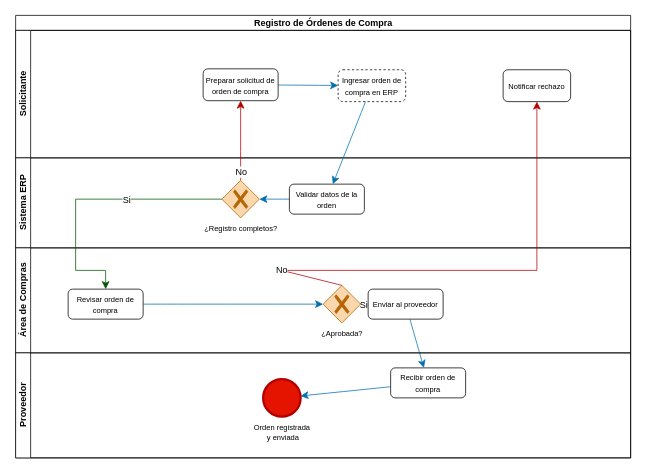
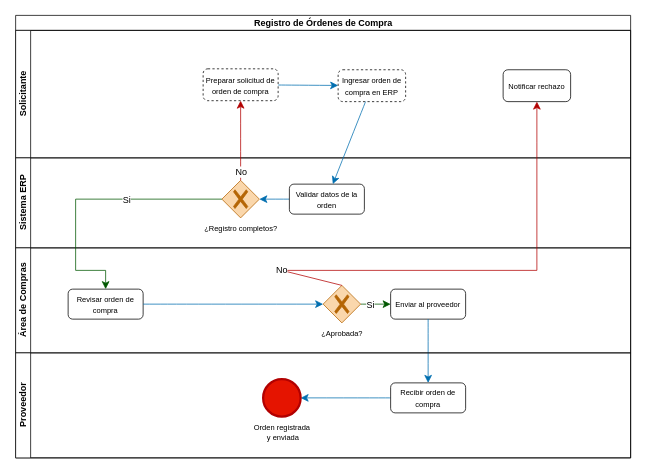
node "Preparar solicitud de orden de compra": style solid -> dashed
node "Enviar al proveedor": moved (405, 304) -> (428, 304)
node "Recibir orden de compra": moved (428, 383) -> (428, 398)
